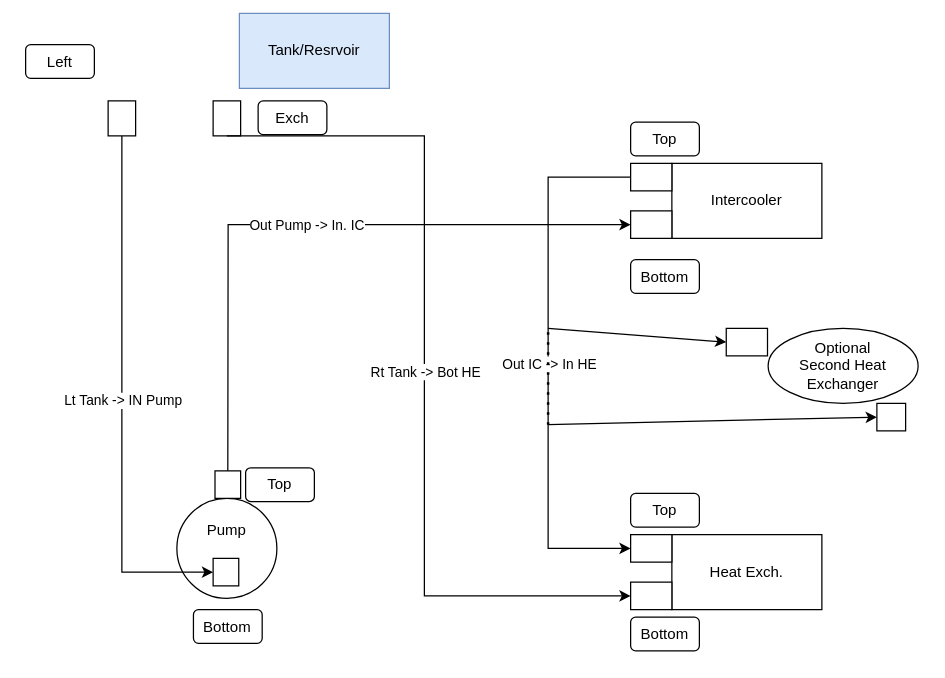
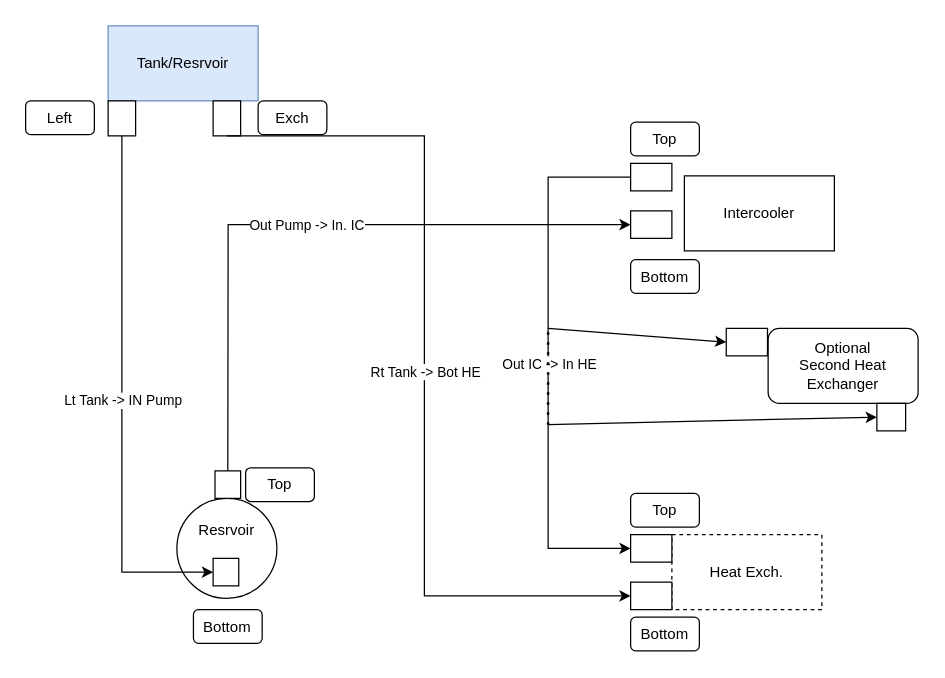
node "Tank/Resrvoir": moved (314, 51) -> (183, 63)
node "Left": moved (60, 61) -> (60, 118)
node "Intercooler": moved (747, 201) -> (759, 213)
node "Optional Second Heat Exchanger": shape ellipse -> rounded rectangle
node "Pump": label "Pump" -> "Resrvoir"
node "Heat Exch.": style solid -> dashed
